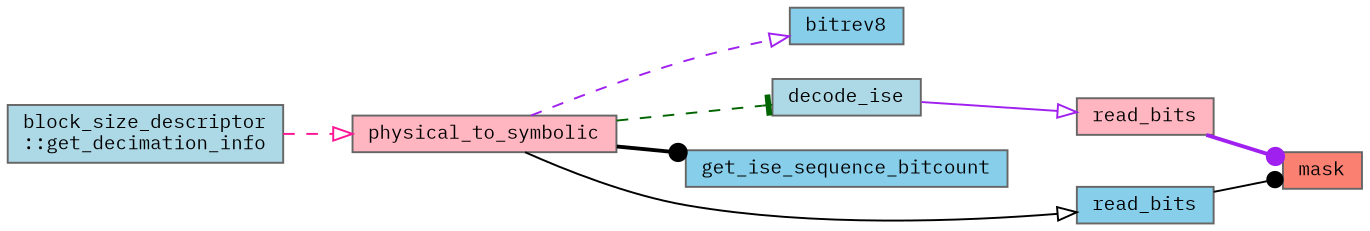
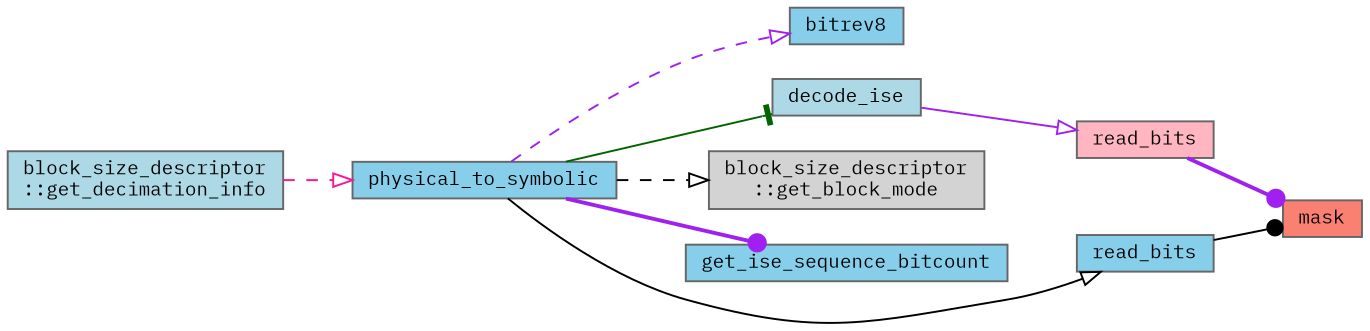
edge "physical_to_symbolic" -> "decode_ise": style dashed -> solid
node "physical_to_symbolic": fillcolor lightpink -> skyblue
edge "physical_to_symbolic" -> "get_ise_sequence_bitcount": color black -> purple
node "block_size_descriptor ::get_block_mode": added
